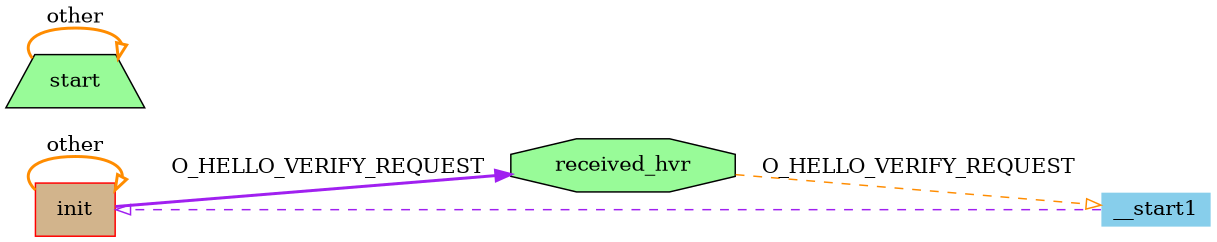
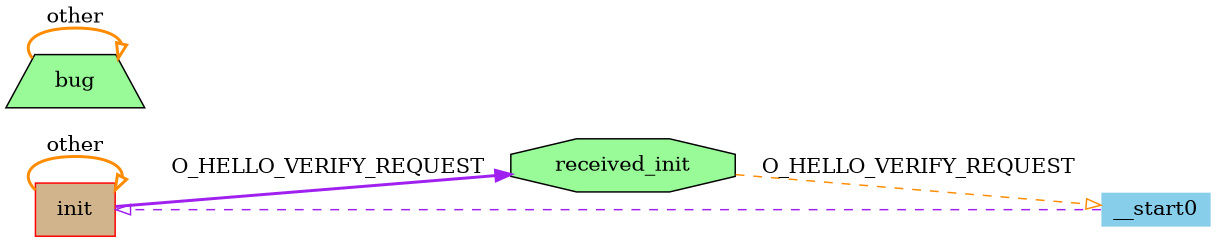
node "start": label "start" -> "bug"
node "received_hvr": label "received_hvr" -> "received_init"
node "__start1": label "__start1" -> "__start0"
